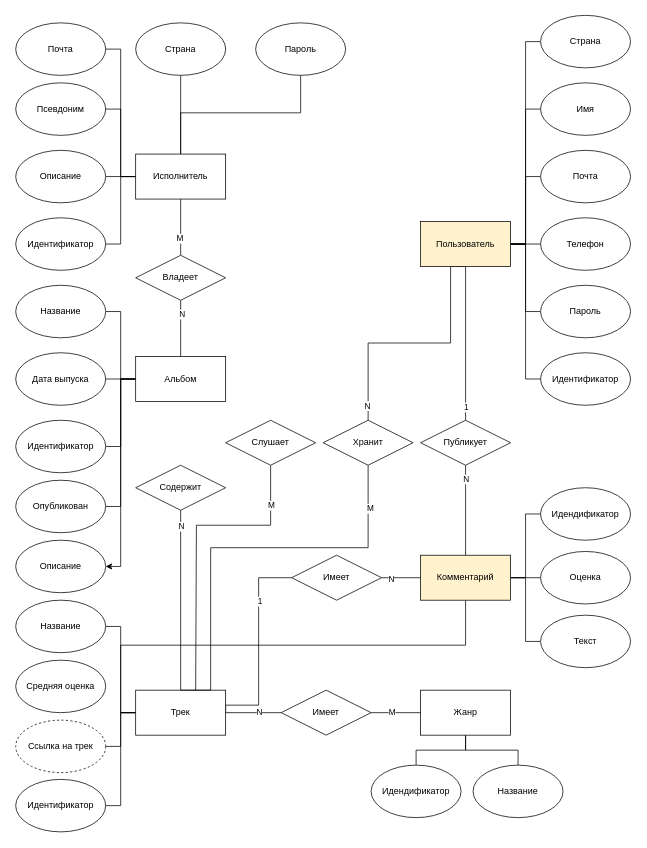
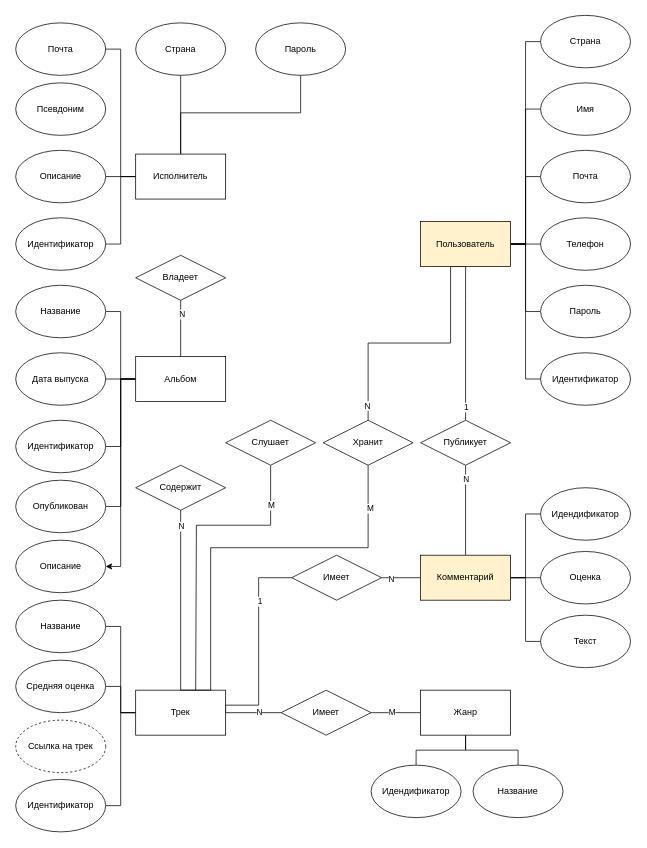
edge "Псевдоним" -- "Исполнитель": removed
edge "Исполнитель" -- "Владеет": removed, label "M"
edge "Комментарий" -- "Трек": now "Средняя оценка" -- "Трек"
edge "Трек" -- "Ссылка на трек": removed
